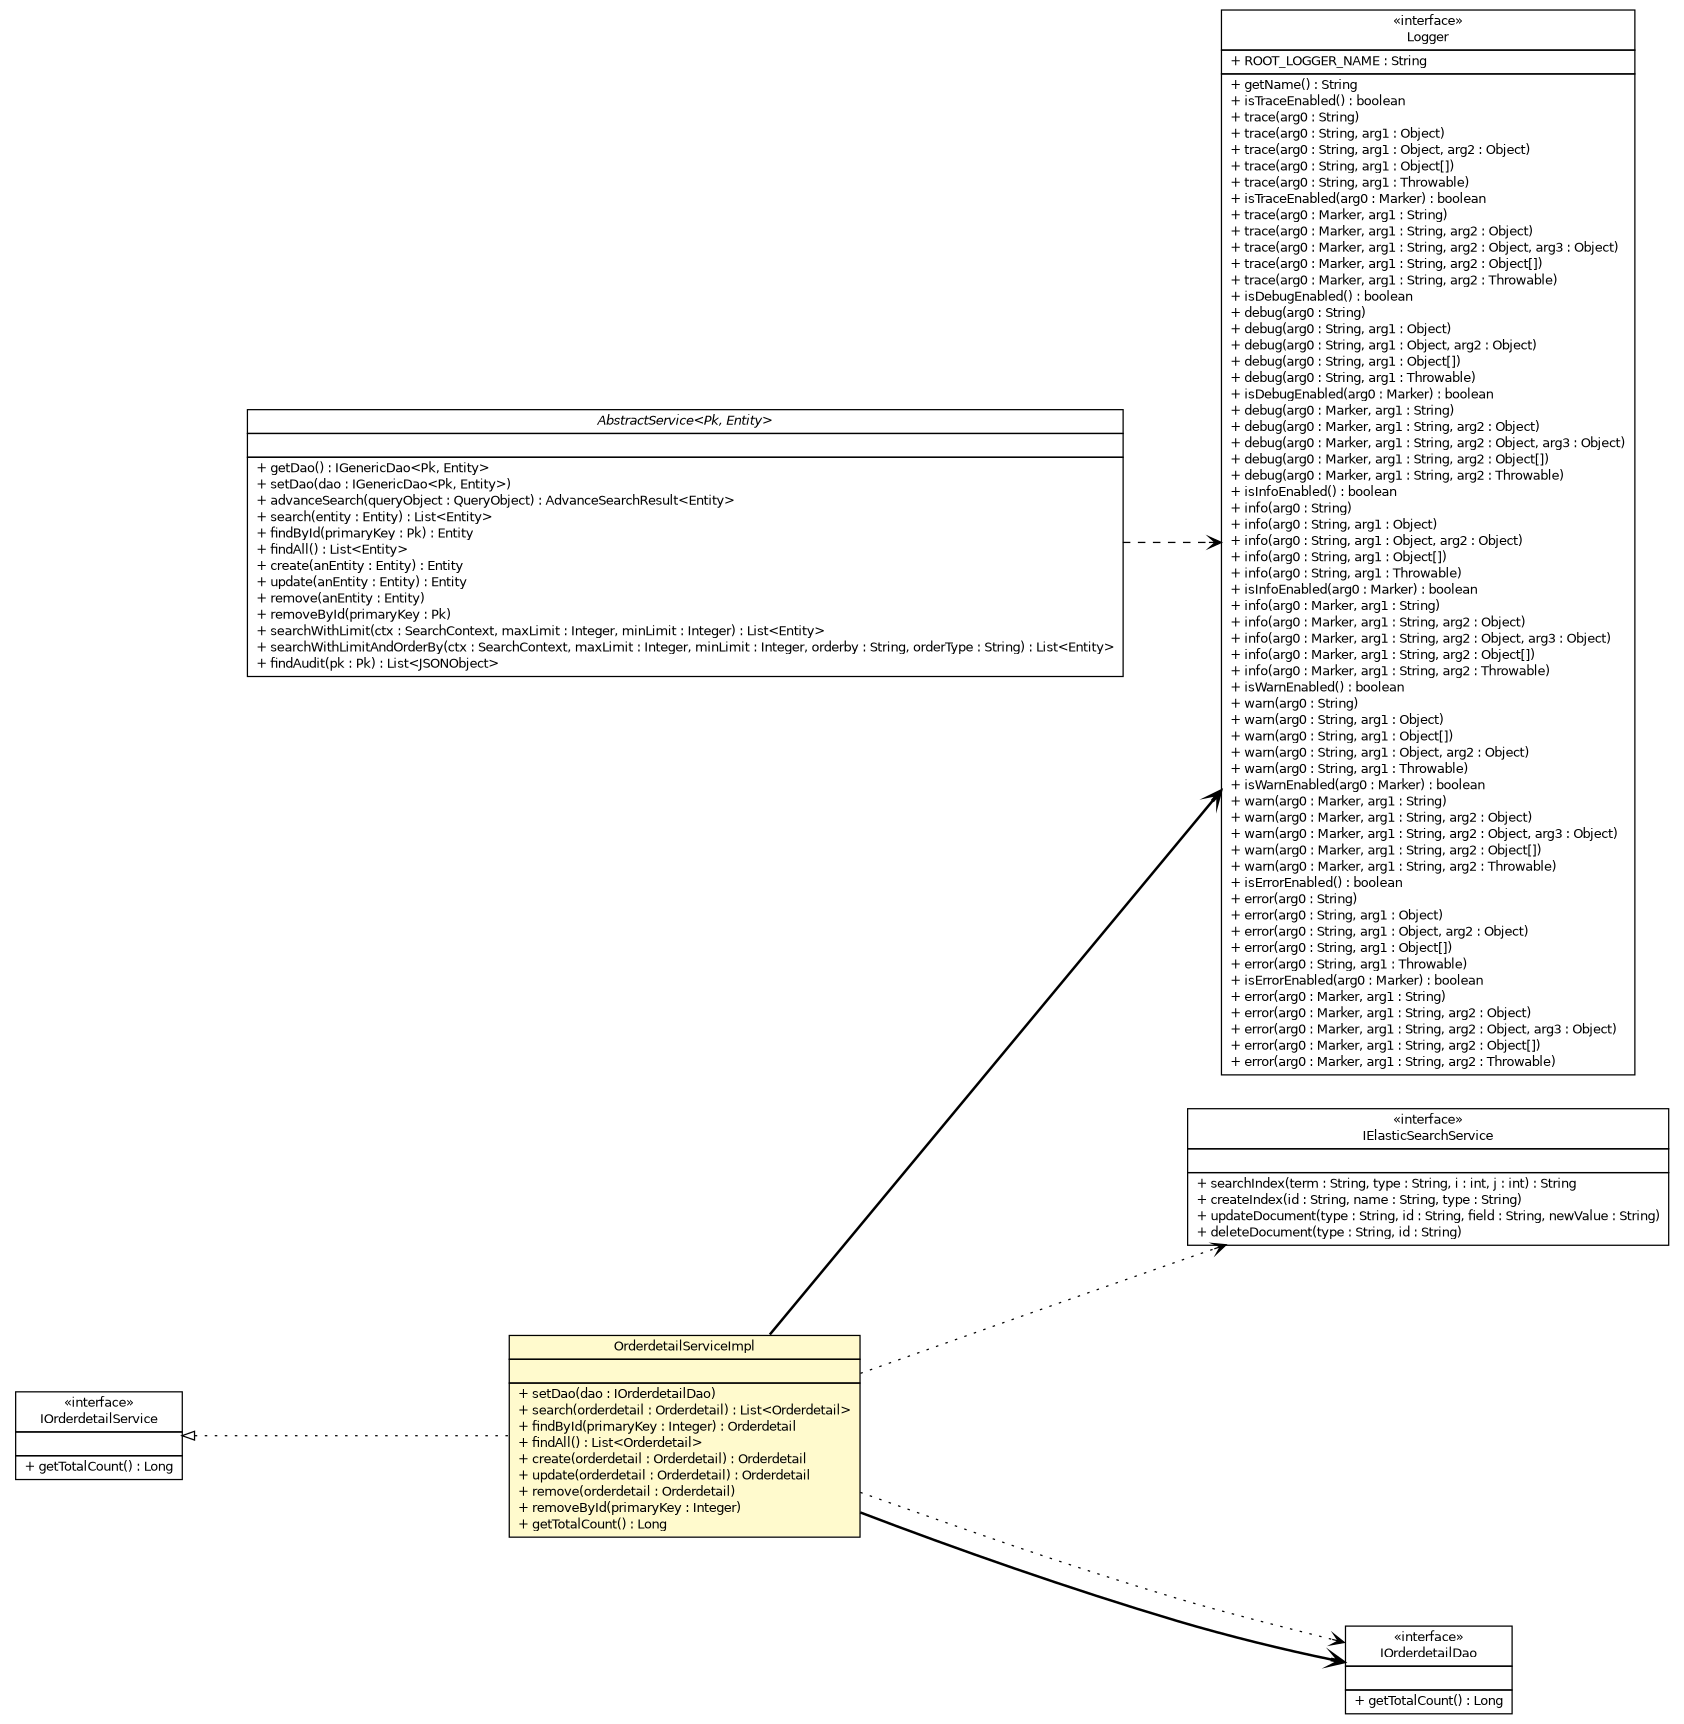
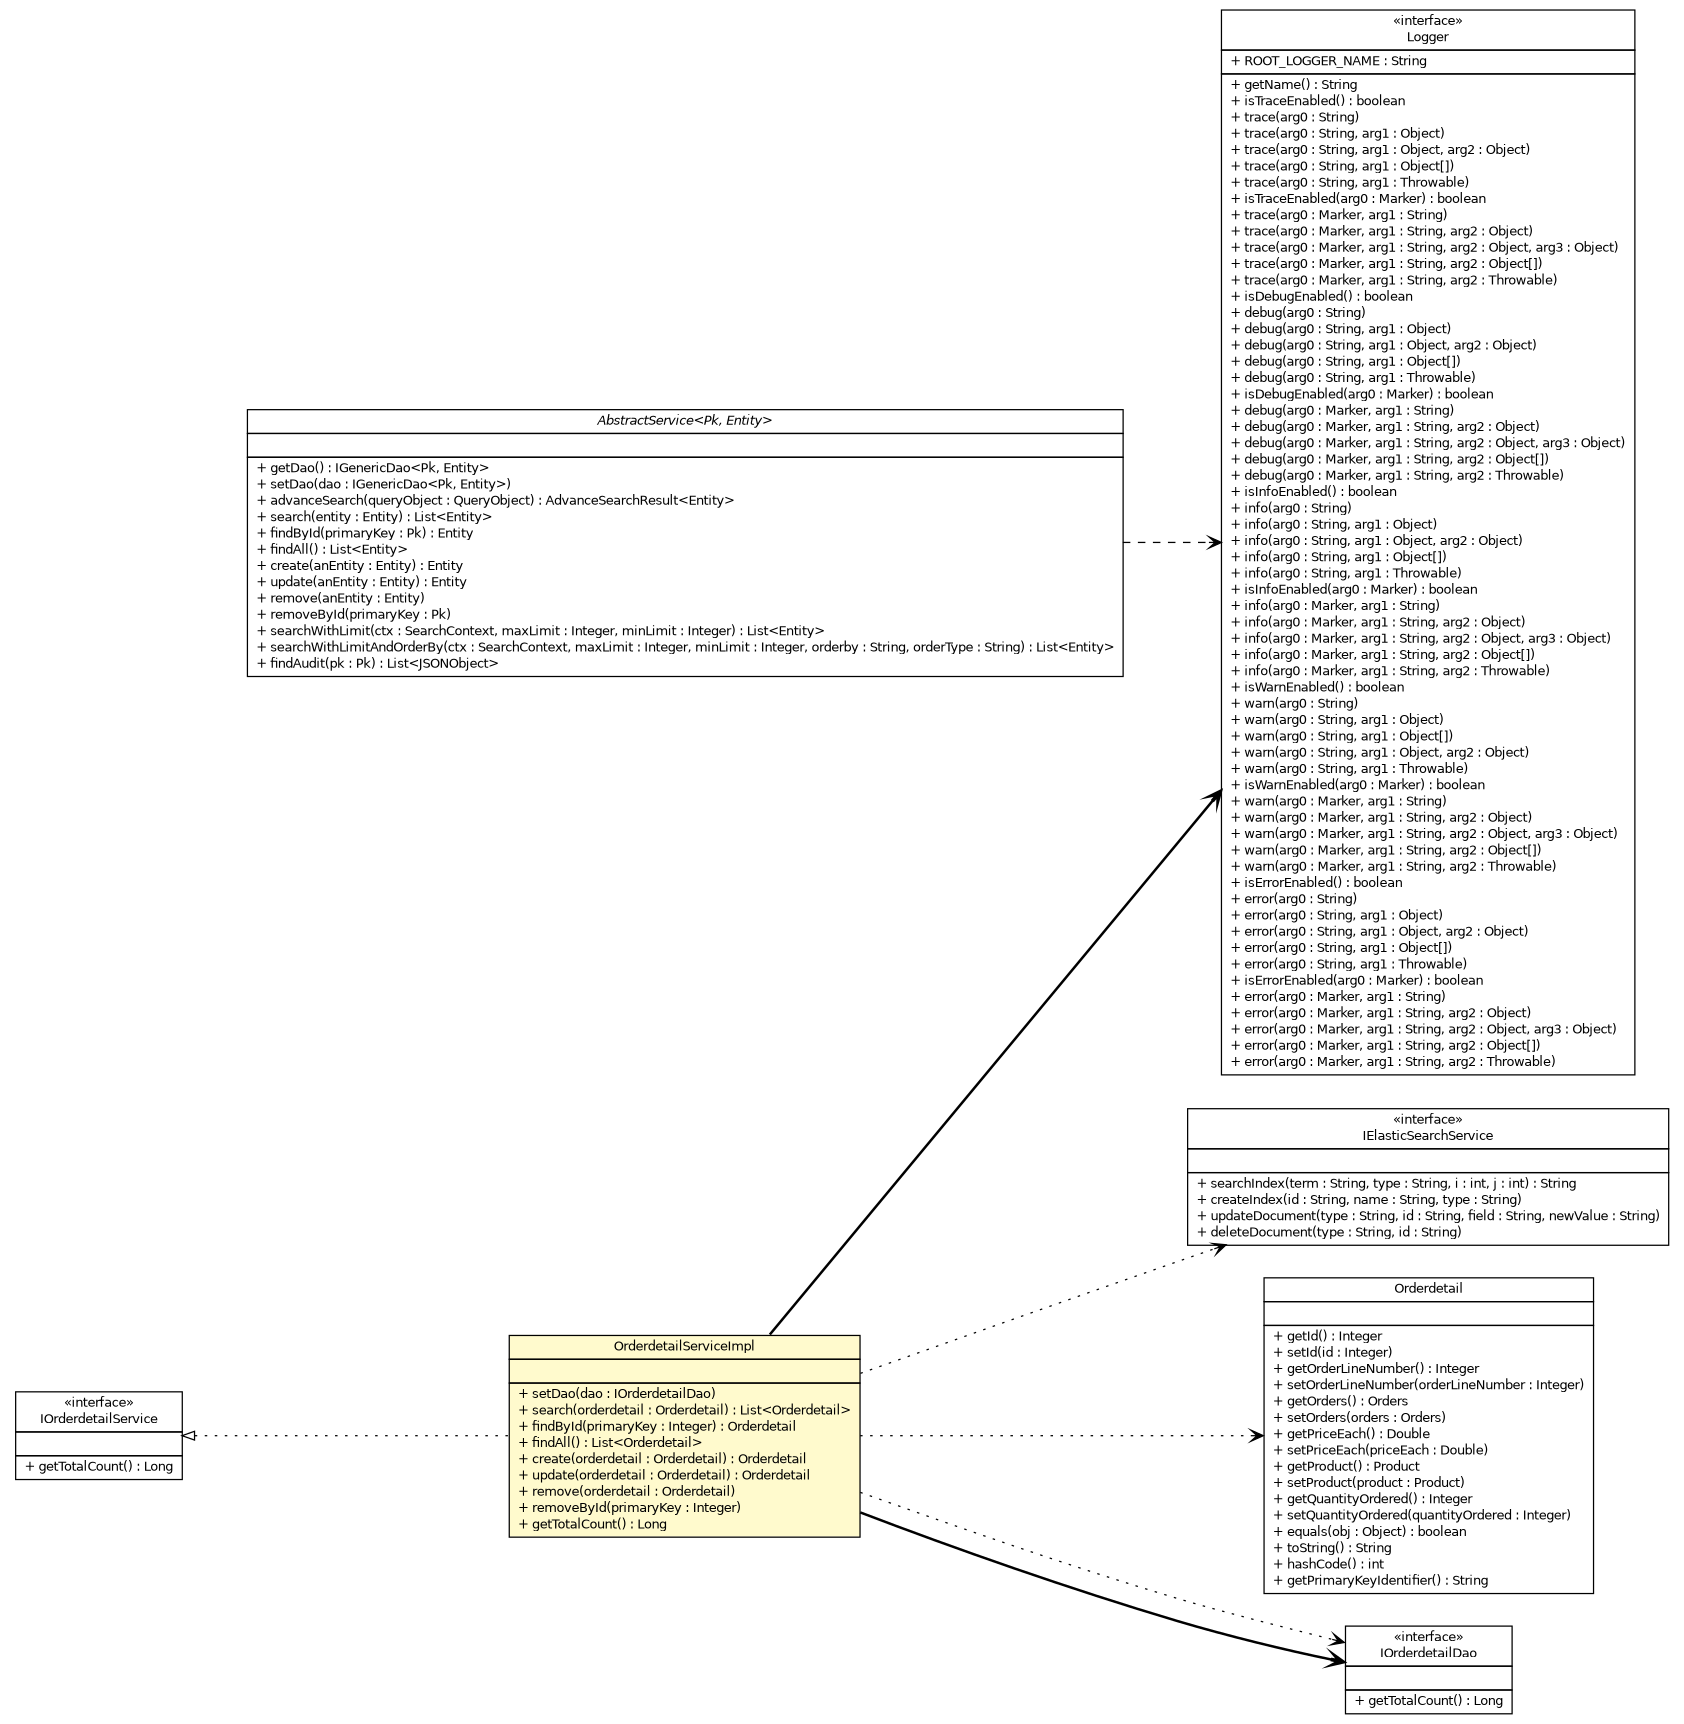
node "Orderdetail": added
